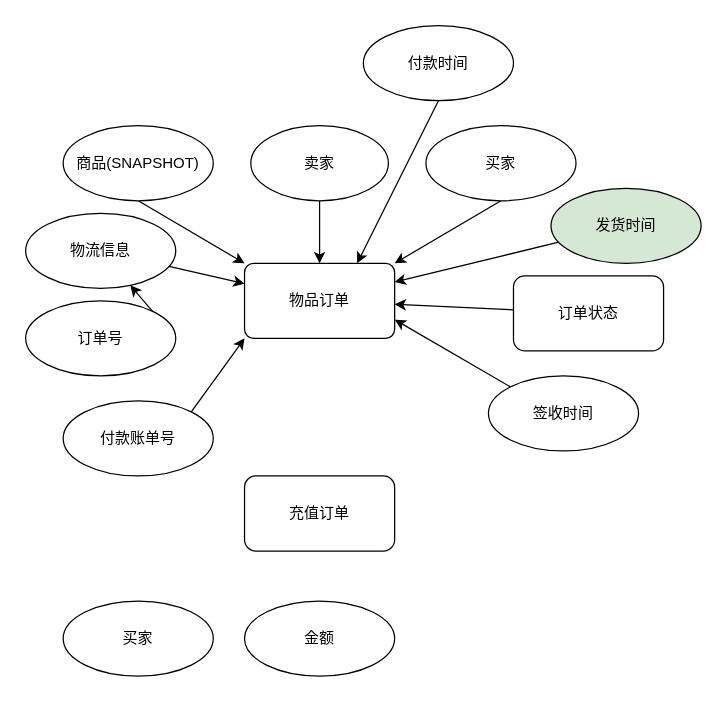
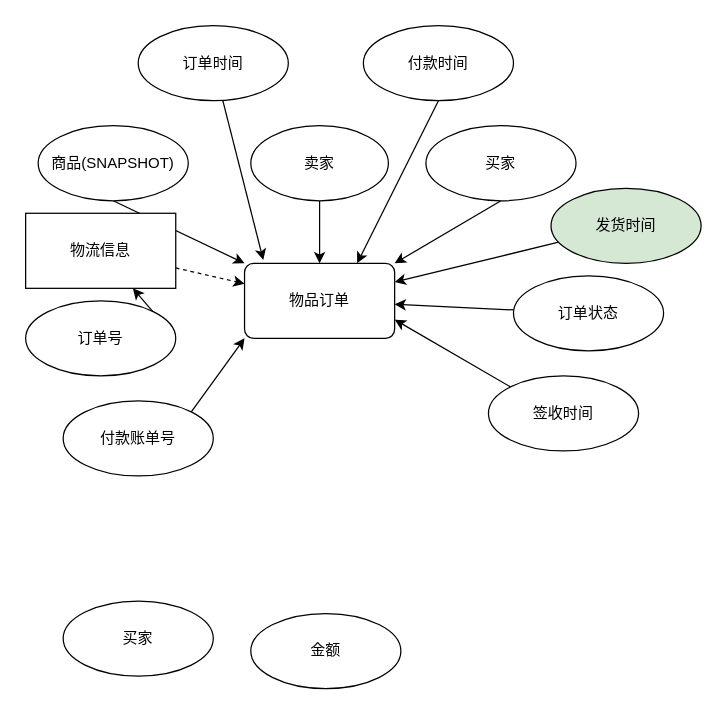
node "订单时间": added
node "商品(SNAPSHOT)": moved (138, 163) -> (113, 163)
edge "订单时间" -> "物品订单": added
node "物流信息": shape ellipse -> rectangle
edge "物流信息" -> "物品订单": style solid -> dashed
node "订单状态": shape rounded rectangle -> ellipse
node "充值订单": removed
node "金额": moved (319, 638) -> (326, 651)
